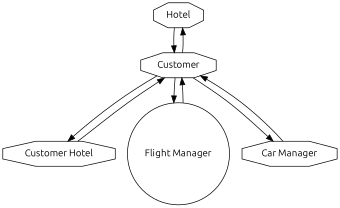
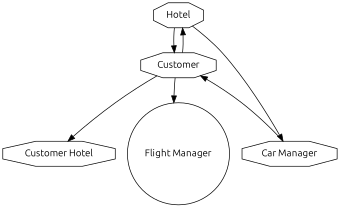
edge "Flight Manager" -> "Customer": removed
edge "Customer" -> "Car Manager": now "Hotel" -> "Car Manager"
edge "Customer Hotel" -> "Customer": removed
